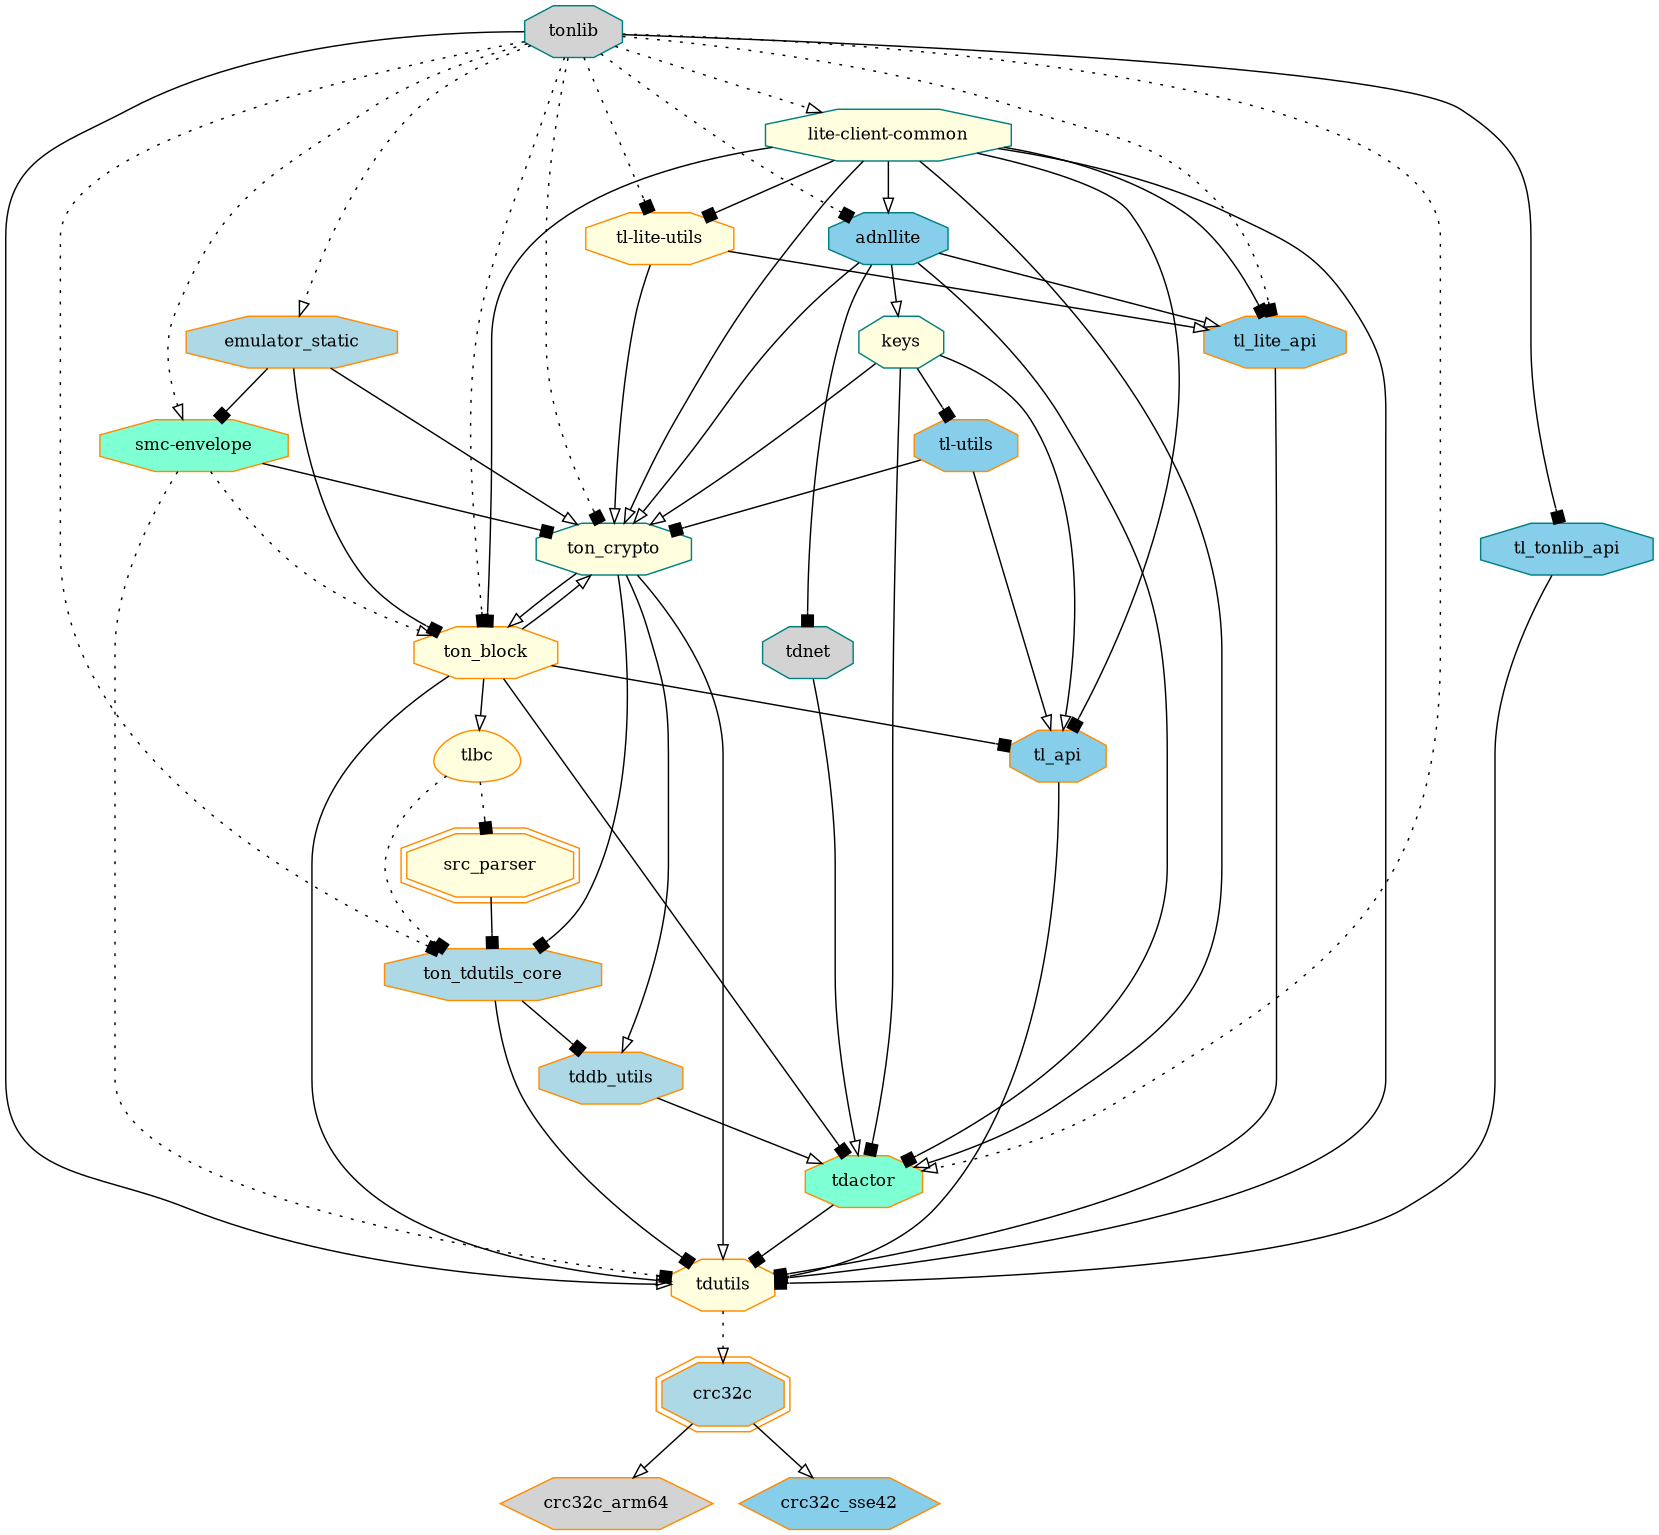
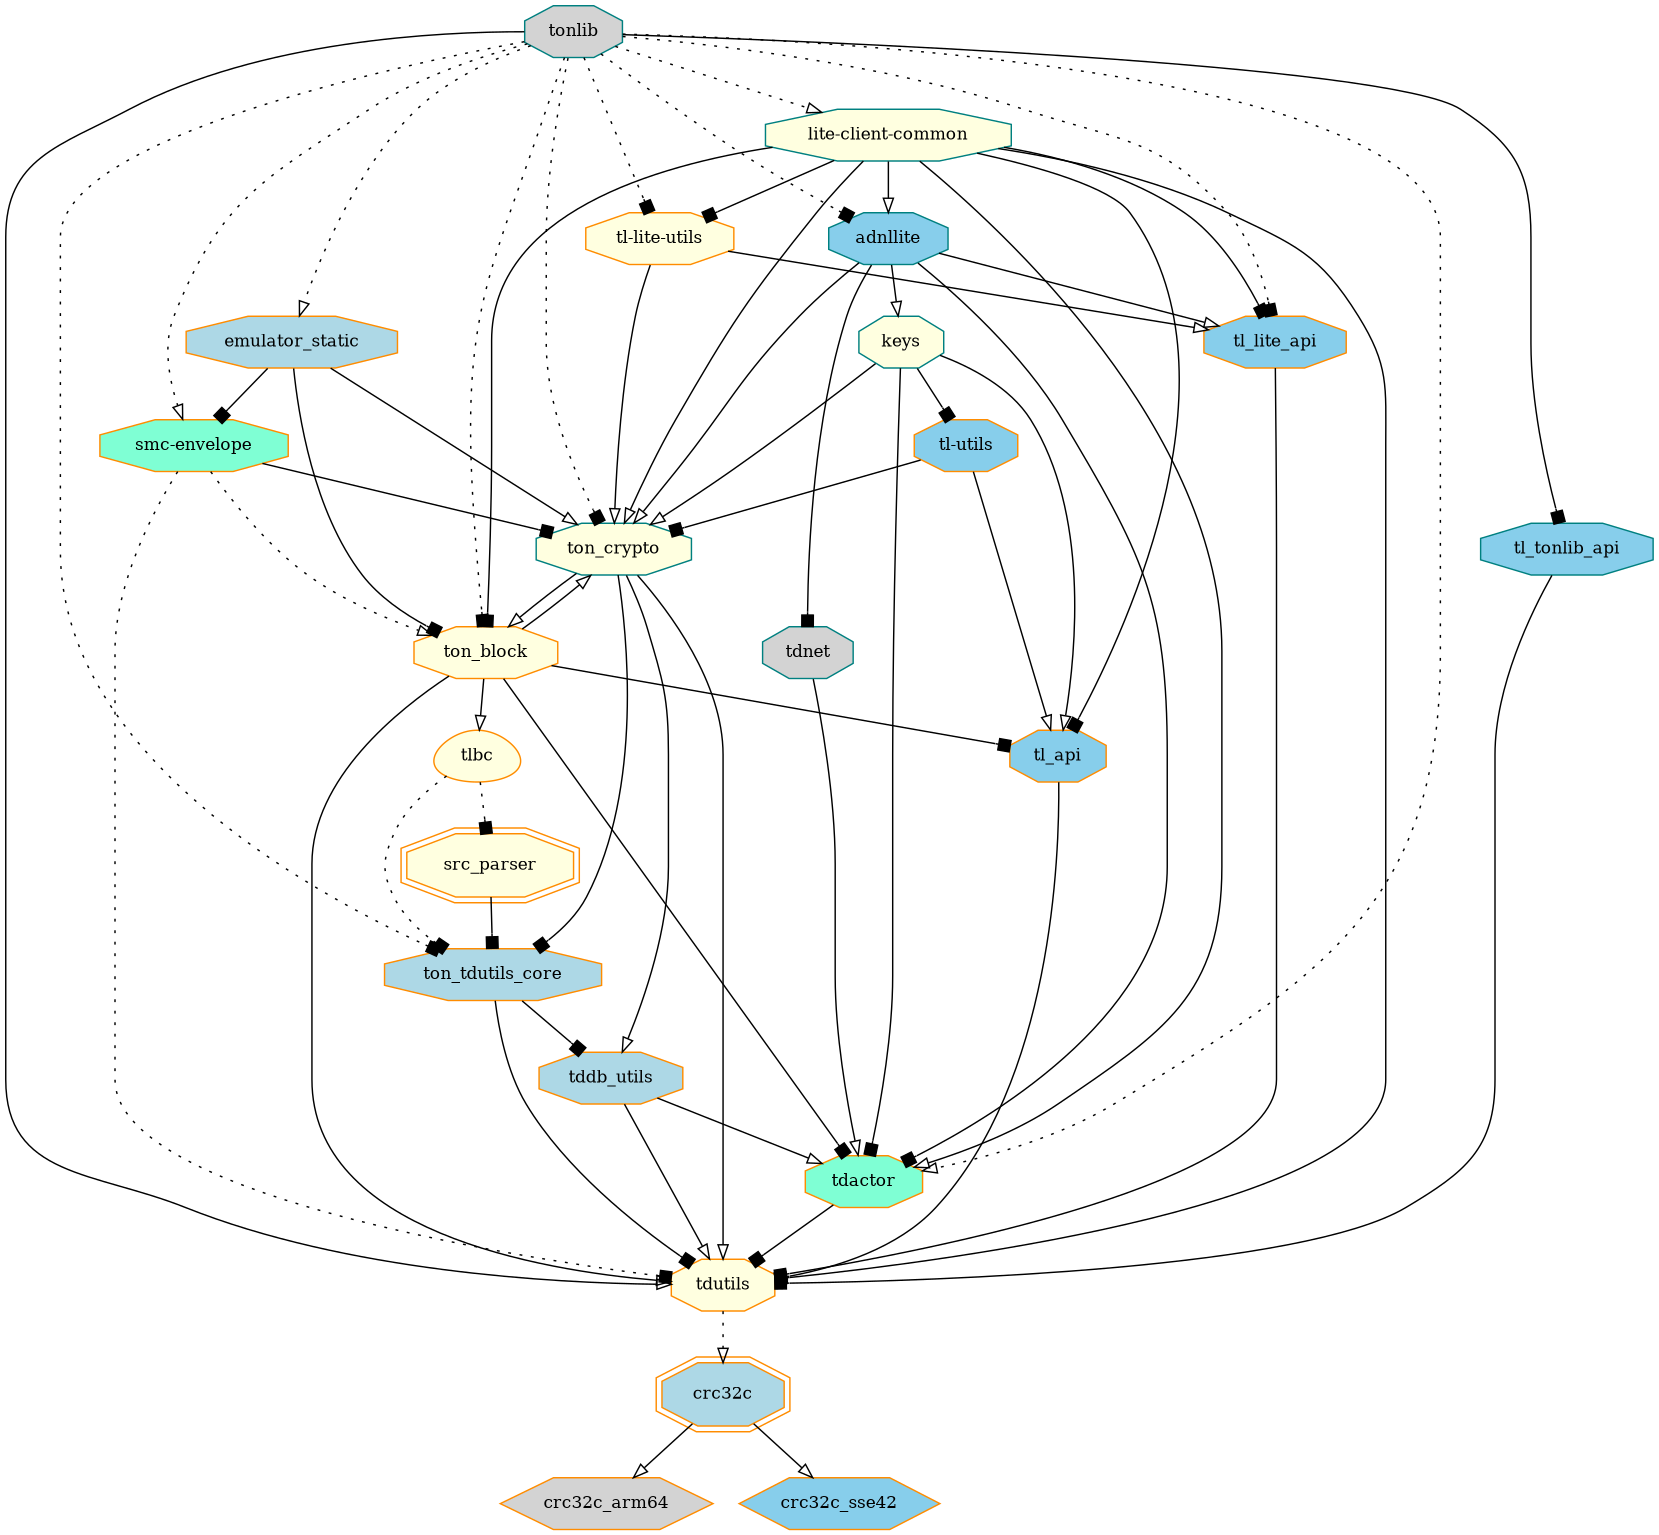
edge "tddb_utils" -> "tdutils": added
